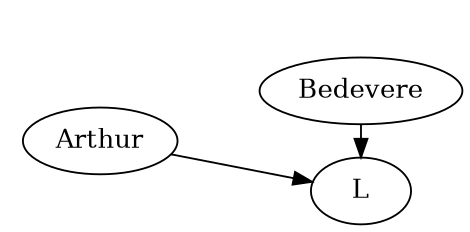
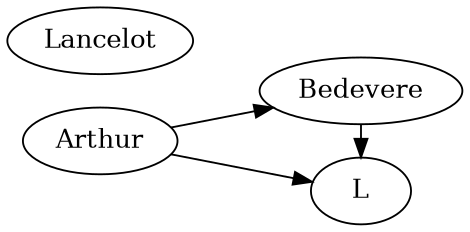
node "Lancelot": added
edge "Arthur" -> "Bedevere": added
